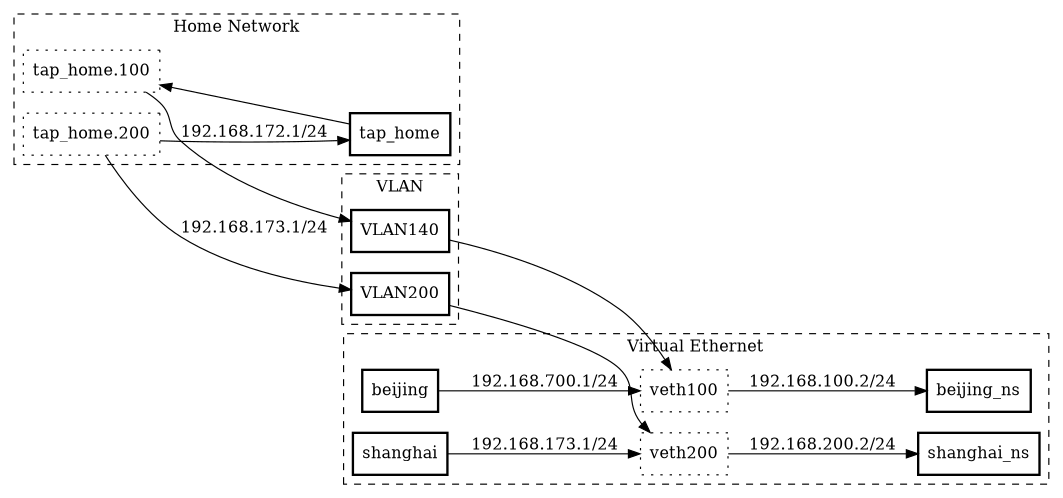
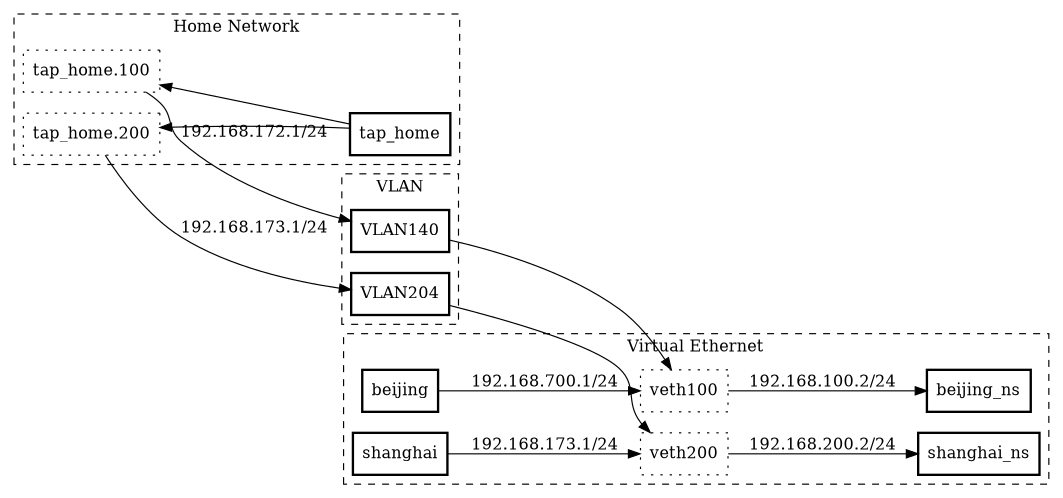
edge "tap_home.200" -> "tap_home": reversed
node "VLAN200": label "VLAN200" -> "VLAN204"
